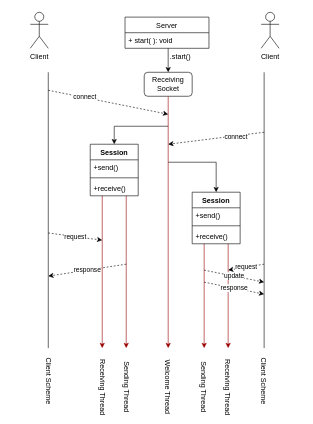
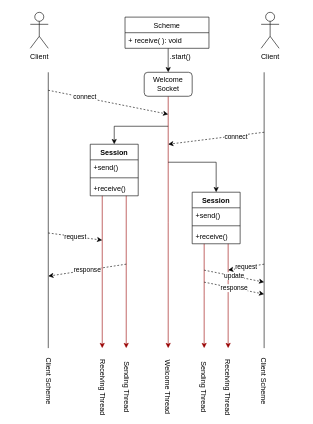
node "Server": label "Server" -> "Scheme"
node "+ start( ): void": label "+ start( ): void" -> "+ receive( ): void"
node "Receiving Socket": label "Receiving Socket" -> "Welcome Socket"
